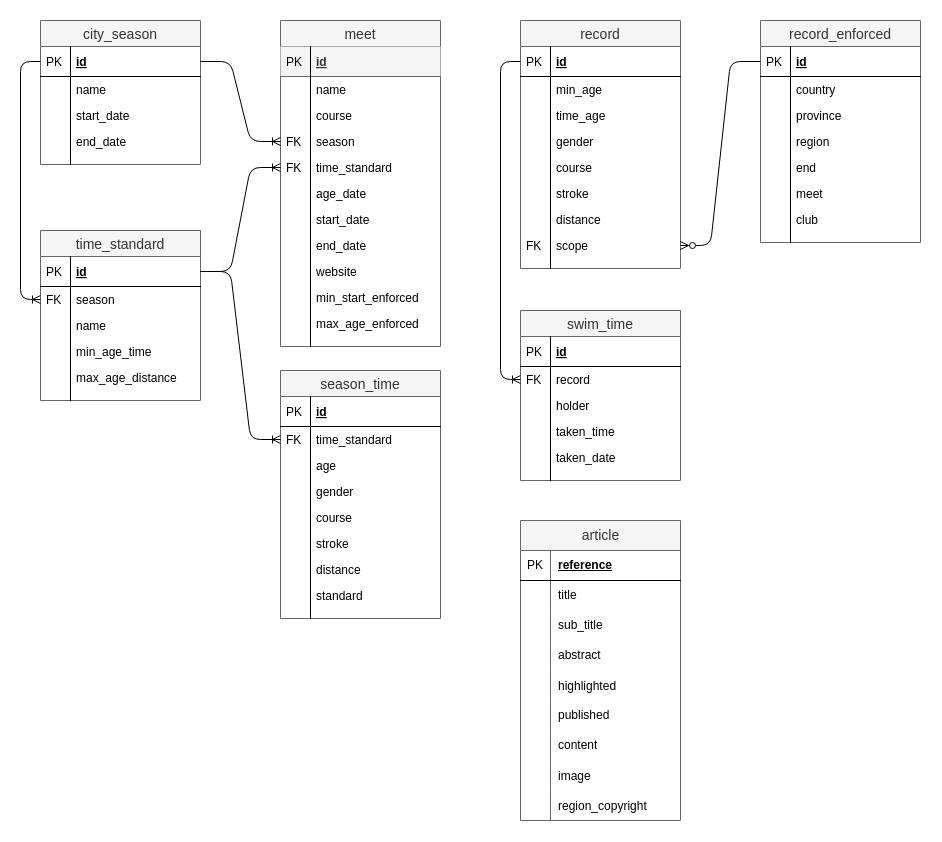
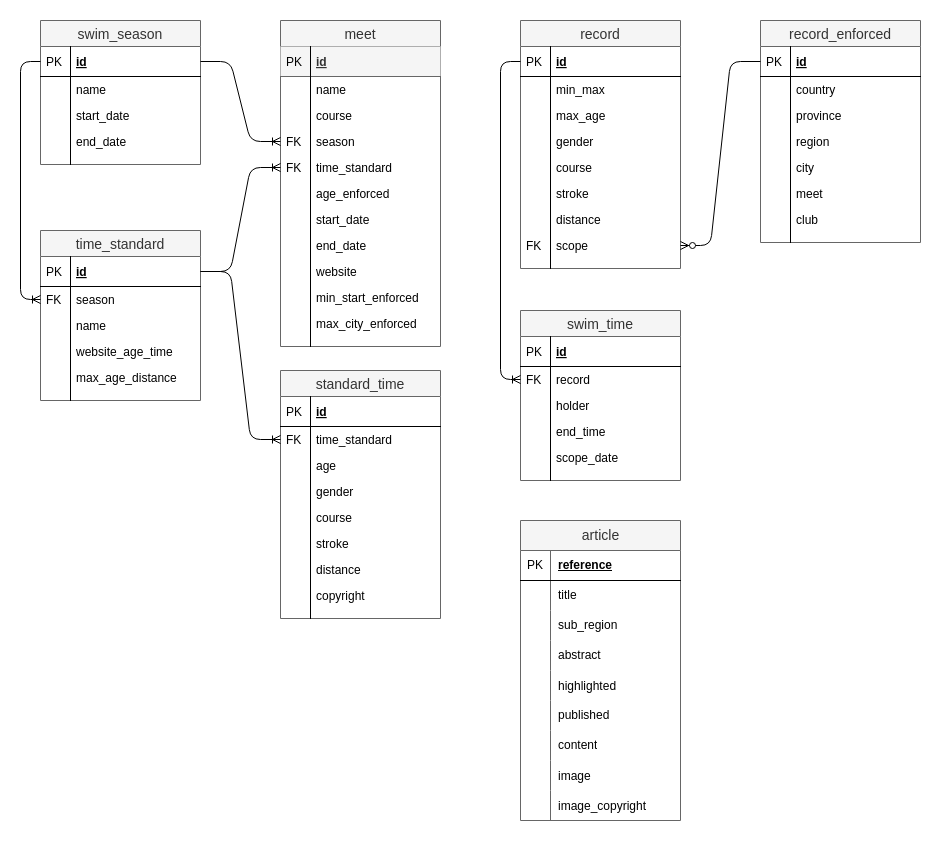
node "city_season": label "city_season" -> "swim_season"
node "min_age": label "min_age" -> "min_max"
node "time_age": label "time_age" -> "max_age"
node "end": label "end" -> "city"
node "age_date": label "age_date" -> "age_enforced"
node "max_age_enforced": label "max_age_enforced" -> "max_city_enforced"
node "min_age_time": label "min_age_time" -> "website_age_time"
node "season_time": label "season_time" -> "standard_time"
node "taken_time": label "taken_time" -> "end_time"
node "taken_date": label "taken_date" -> "scope_date"
node "standard": label "standard" -> "copyright"
node "sub_title": label "sub_title" -> "sub_region"
node "region_copyright": label "region_copyright" -> "image_copyright"
